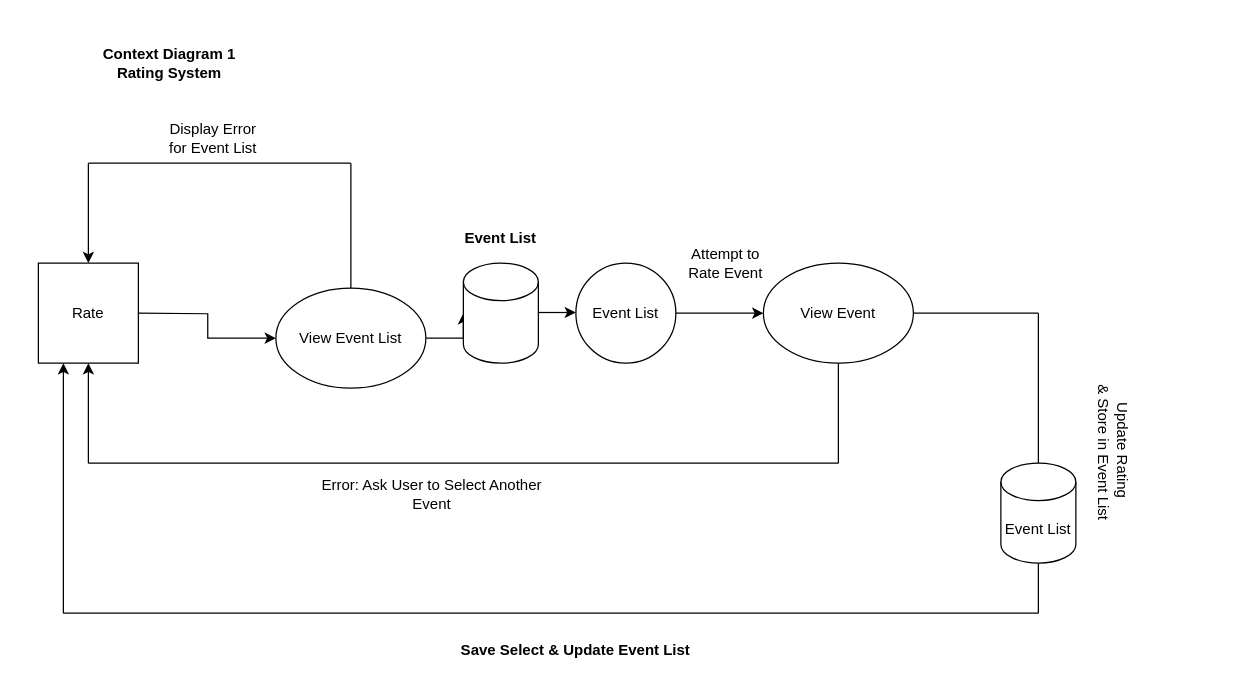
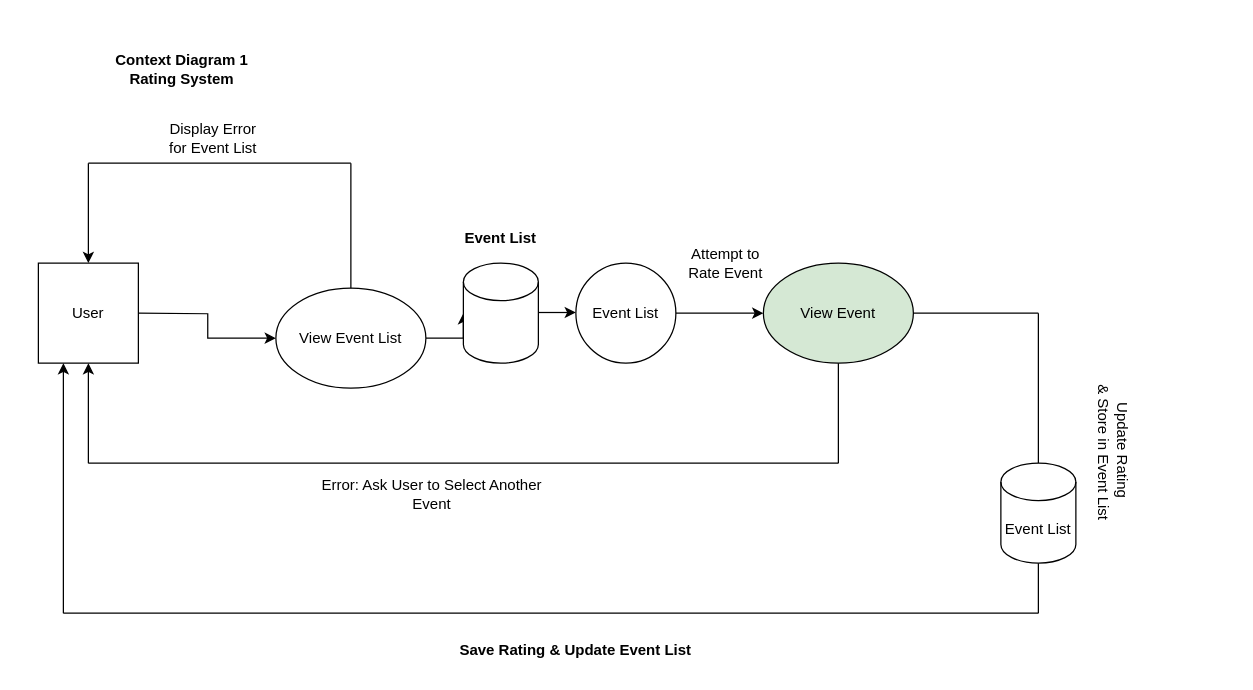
node "Context Diagram 1 Rating System": moved (169, 63) -> (182, 69)
node "Rate": label "Rate" -> "User"
node "View Event": fillcolor #ffffff -> #d5e8d4
node "Save Select & Update Event List": label "Save Select & Update Event List" -> "Save Rating & Update Event List"
